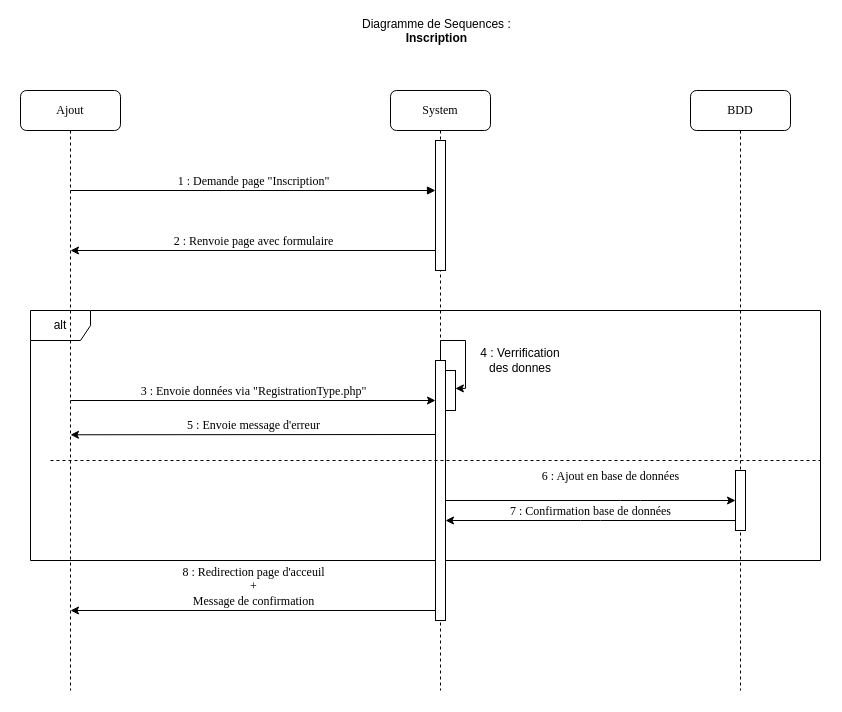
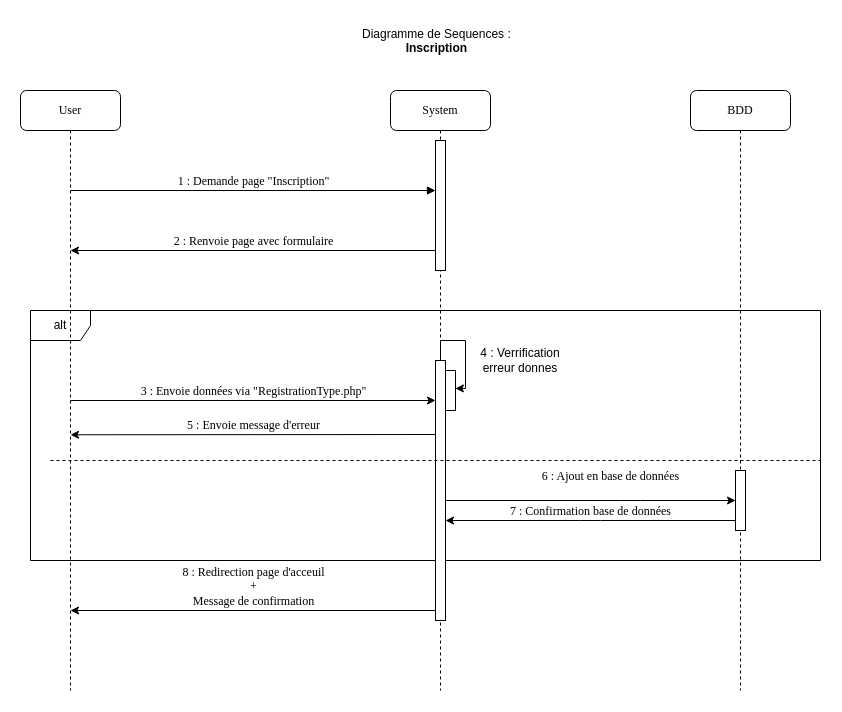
node "Diagramme de Sequences : Inscription": moved (451, 31) -> (451, 41)
node "Ajout": label "Ajout" -> "User"
node "4 : Verrification des donnes": label "4 : Verrification des donnes" -> "4 : Verrification erreur donnes"
